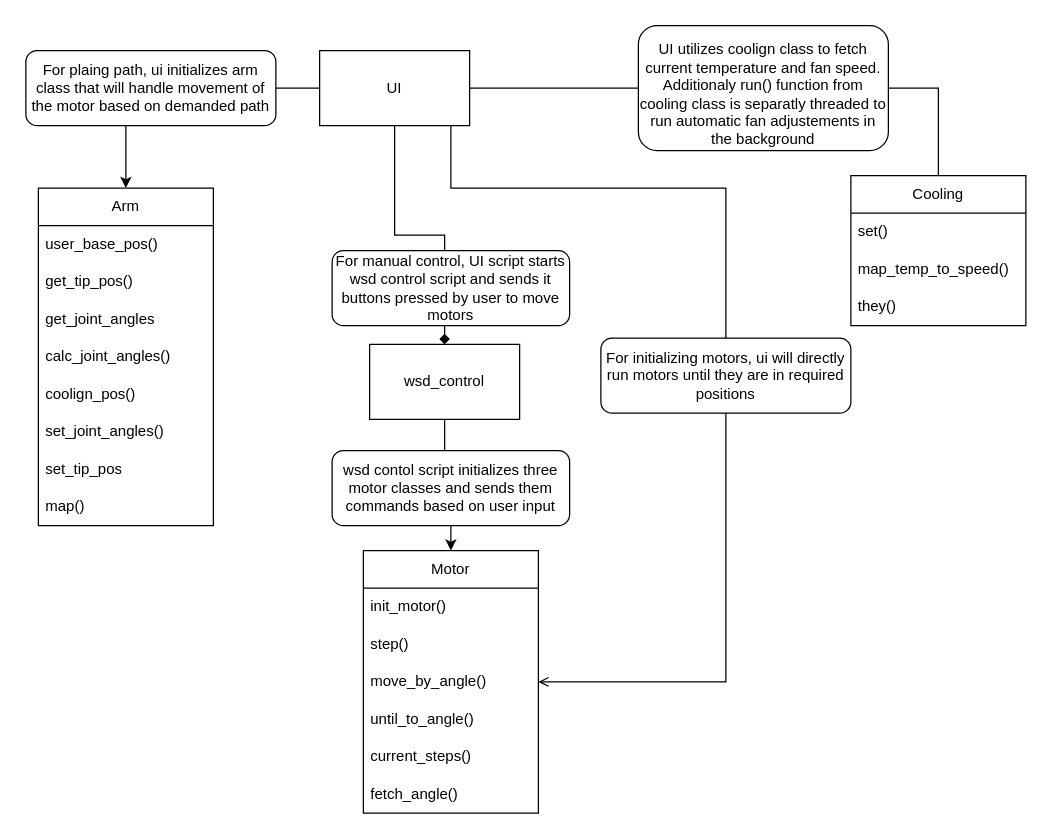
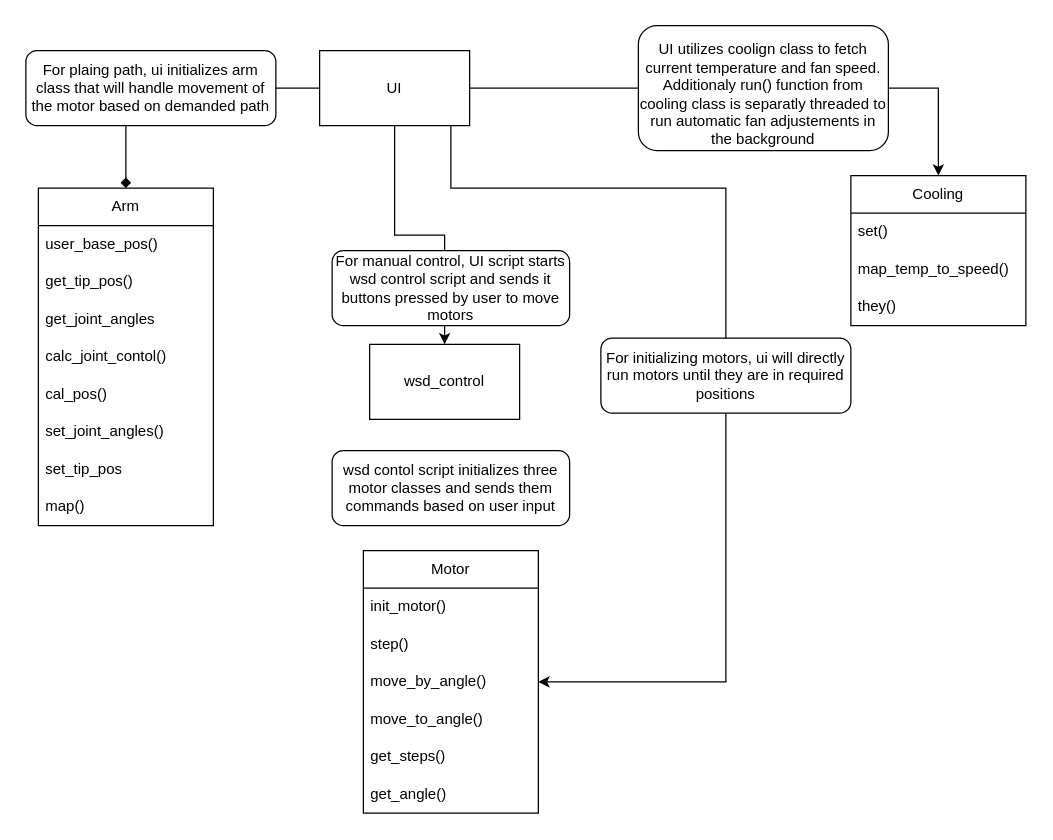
edge "UI" -- "Cooling": arrowhead none -> classic
edge "UI" -> "Arm": arrowhead classic -> diamond
edge "UI" -> "wsd_control": arrowhead diamond -> classic
node "calc_joint_angles()": label "calc_joint_angles()" -> "calc_joint_contol()"
node "coolign_pos()": label "coolign_pos()" -> "cal_pos()"
edge "wsd_control" -> "Motor": removed
edge "UI" -> "move_by_angle()": arrowhead open -> classic
node "until_to_angle()": label "until_to_angle()" -> "move_to_angle()"
node "current_steps()": label "current_steps()" -> "get_steps()"
node "fetch_angle()": label "fetch_angle()" -> "get_angle()"
